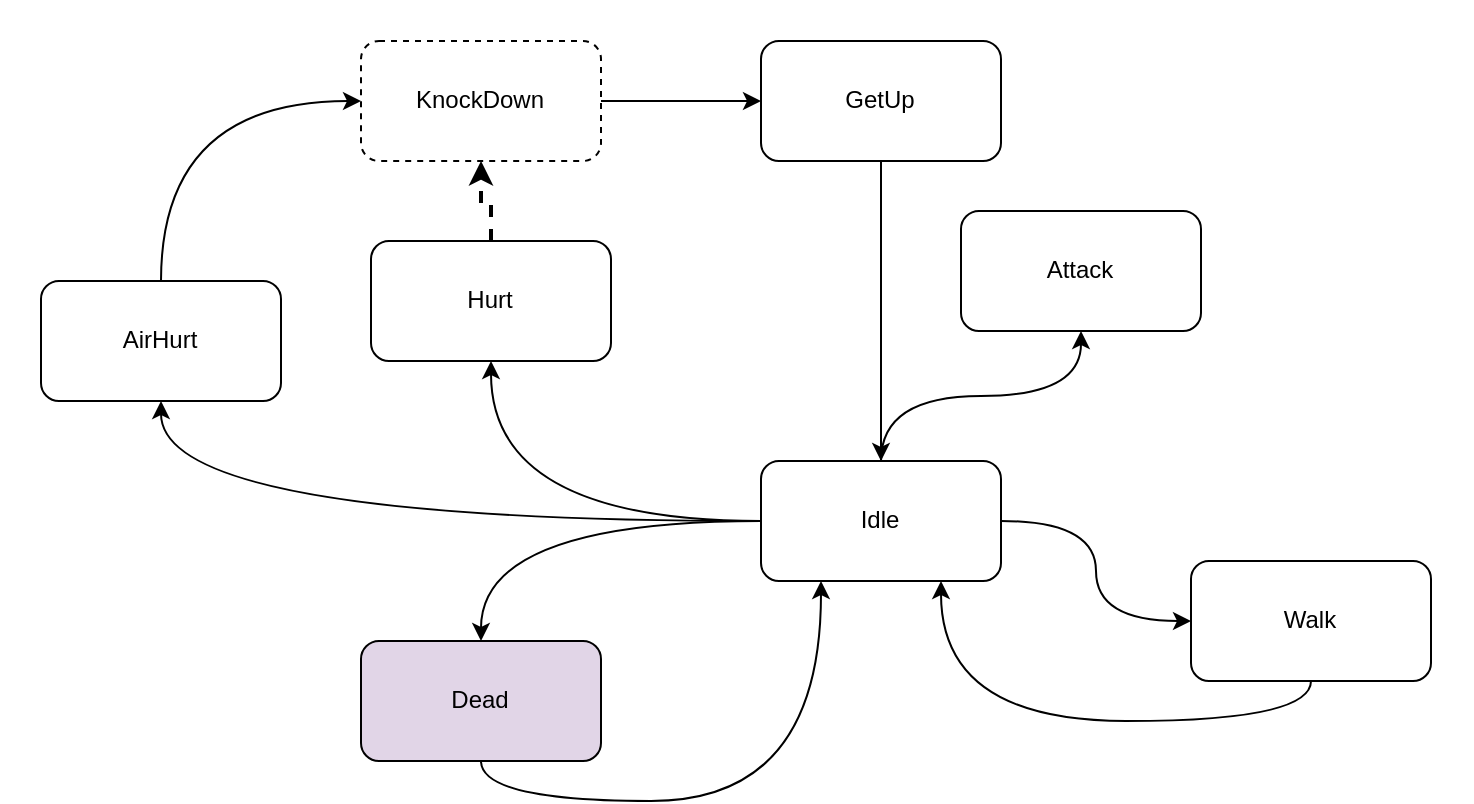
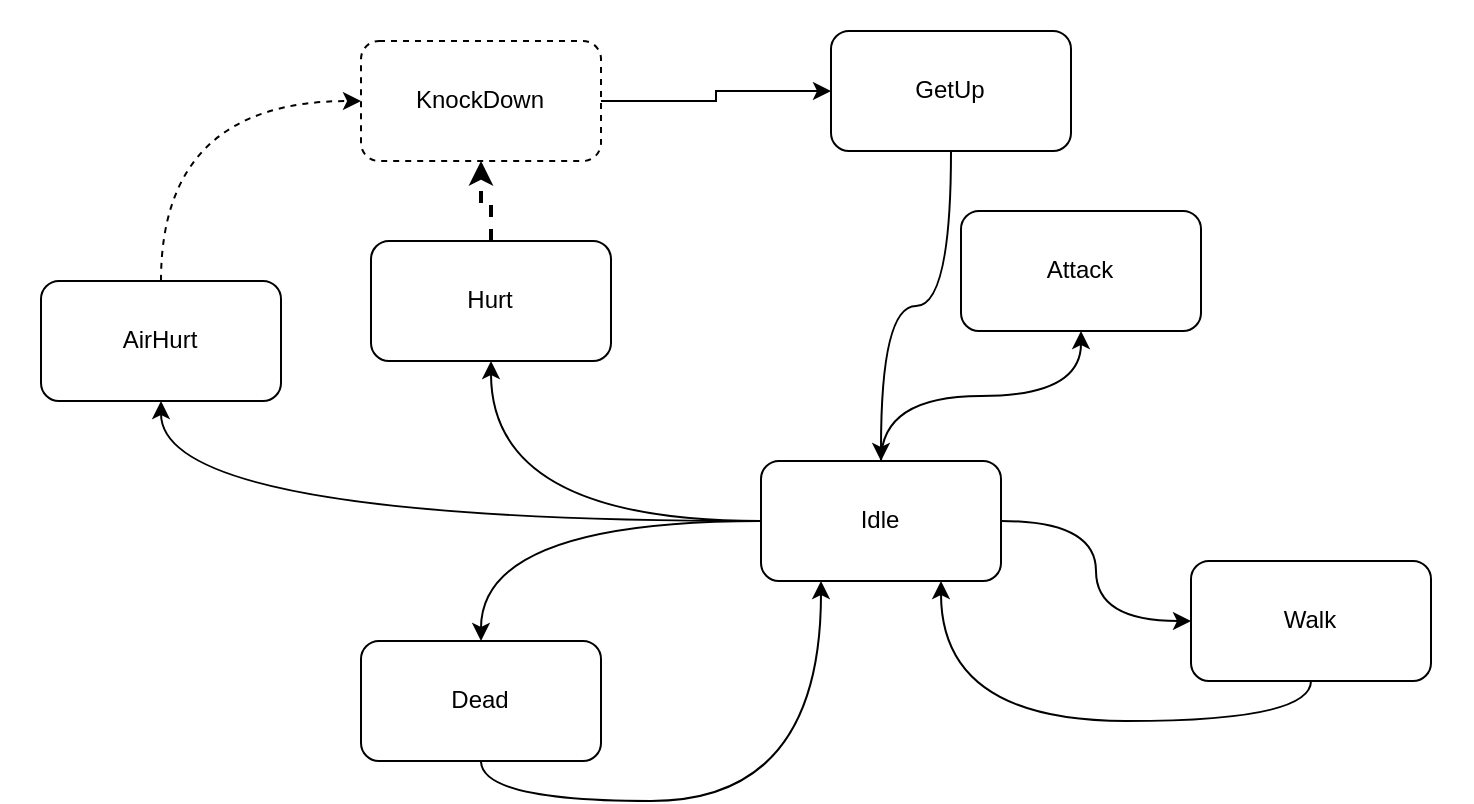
node "GetUp": moved (881, 101) -> (951, 91)
edge "AirHurt" -> "KnockDown": style solid -> dashed
node "Dead": fillcolor #e1d5e7 -> #ffffff
